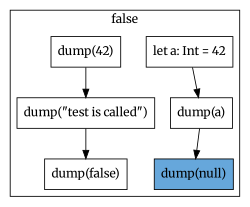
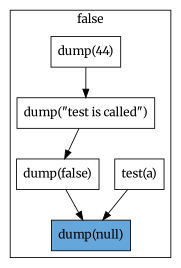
node "dump(42)": label "dump(42)" -> "dump(44)"
node "let a: Int = 42": removed
node "dump(a)": label "dump(a)" -> "test(a)"
edge "dump(false)" -> "dump(null)": added
